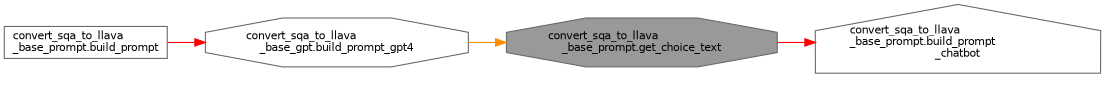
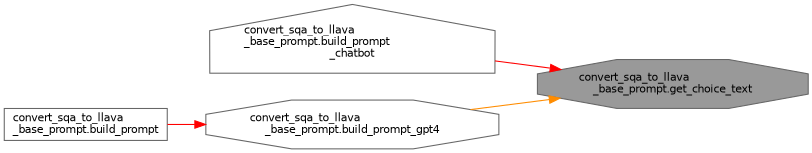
node "convert_sqa_to_llava _base_gpt.build_prompt_gpt4": label "convert_sqa_to_llava _base_gpt.build_prompt_gpt4" -> "convert_sqa_to_llava _base_prompt.build_prompt_gpt4"
edge "convert_sqa_to_llava _base_prompt.get_choice_text" -> "convert_sqa_to_llava _base_prompt.build_prompt _chatbot": reversed
